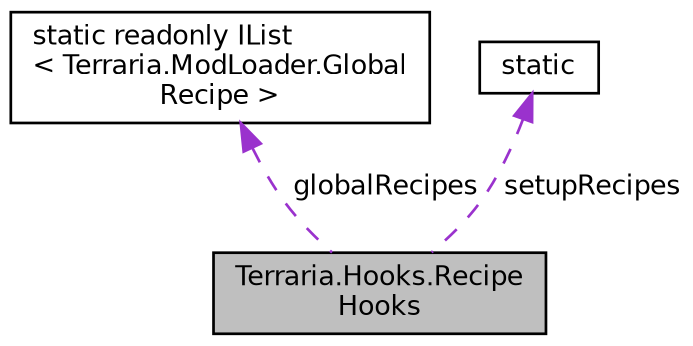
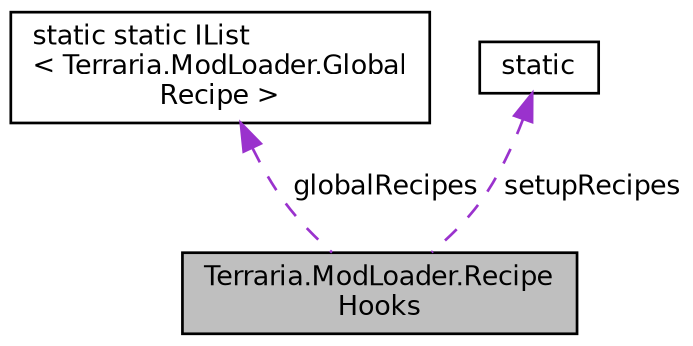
node "static readonly IList < Terraria.ModLoader.Global Recipe >": label "static readonly IList < Terraria.ModLoader.Global Recipe >" -> "static static IList < Terraria.ModLoader.Global Recipe >"
node "Terraria.Hooks.Recipe Hooks": label "Terraria.Hooks.Recipe Hooks" -> "Terraria.ModLoader.Recipe Hooks"
